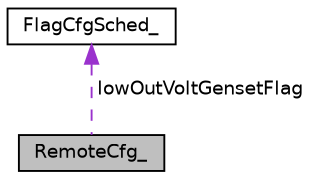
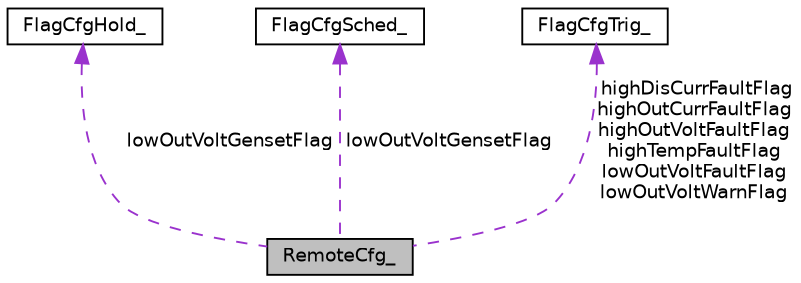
node "FlagCfgHold_": added
node "FlagCfgTrig_": added
